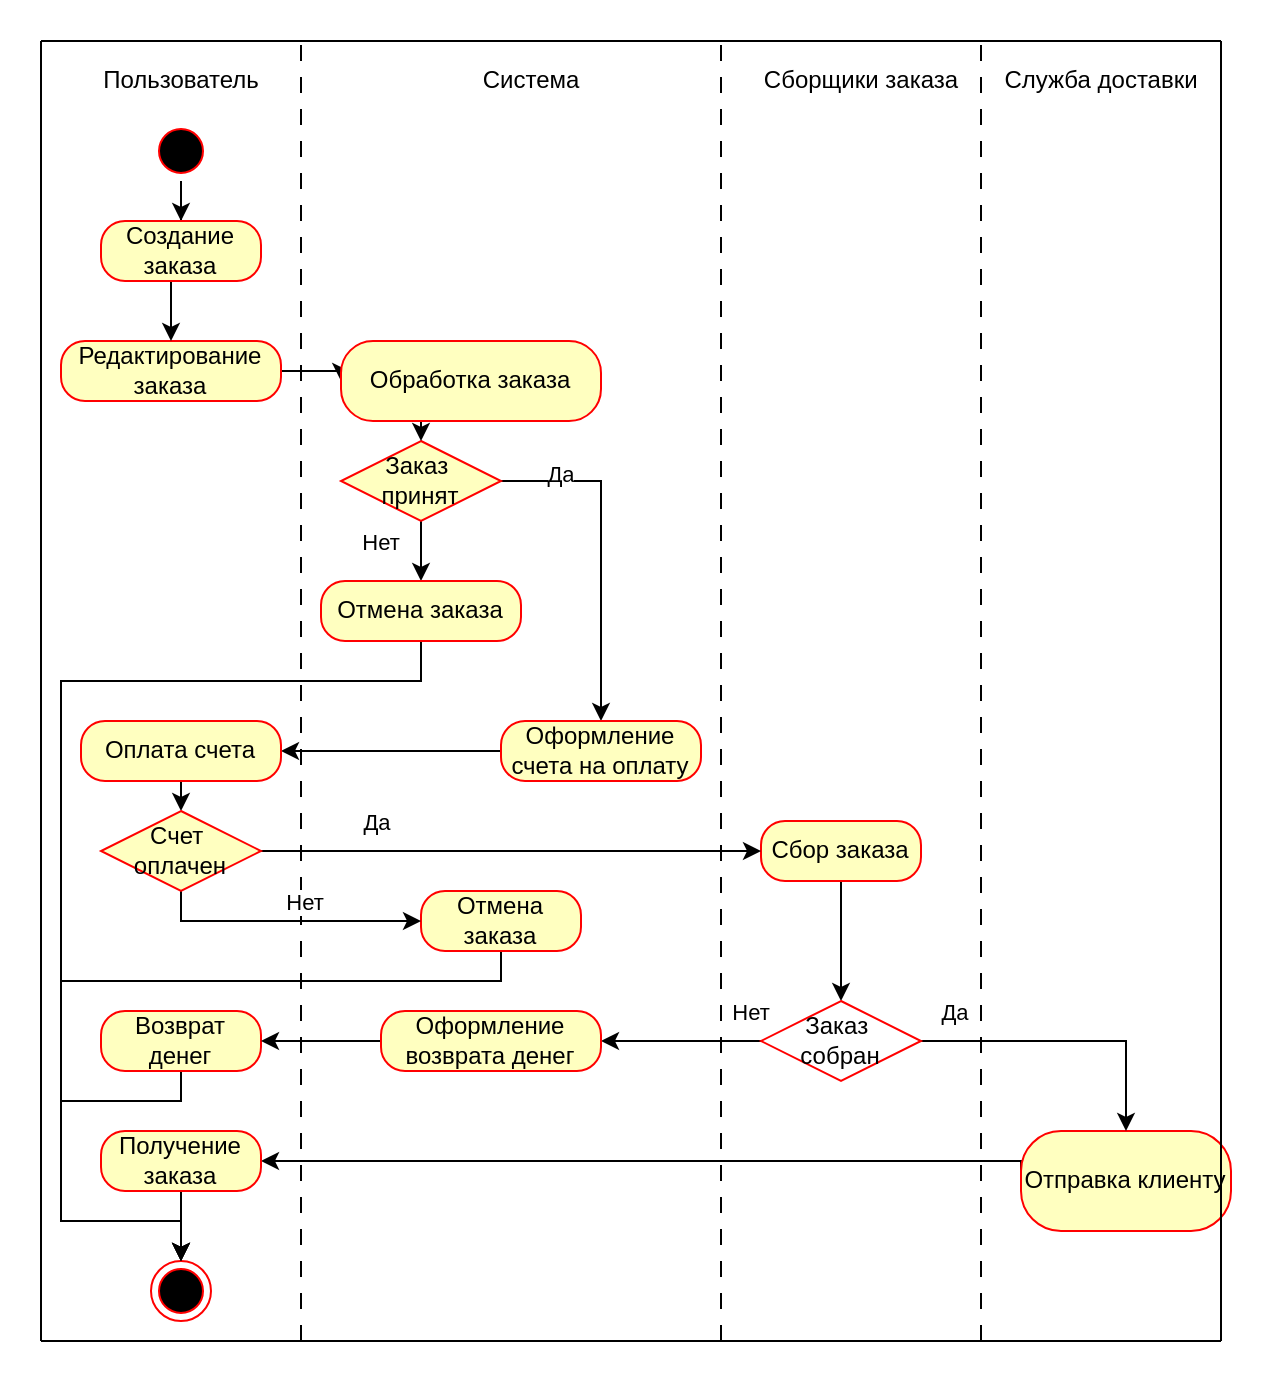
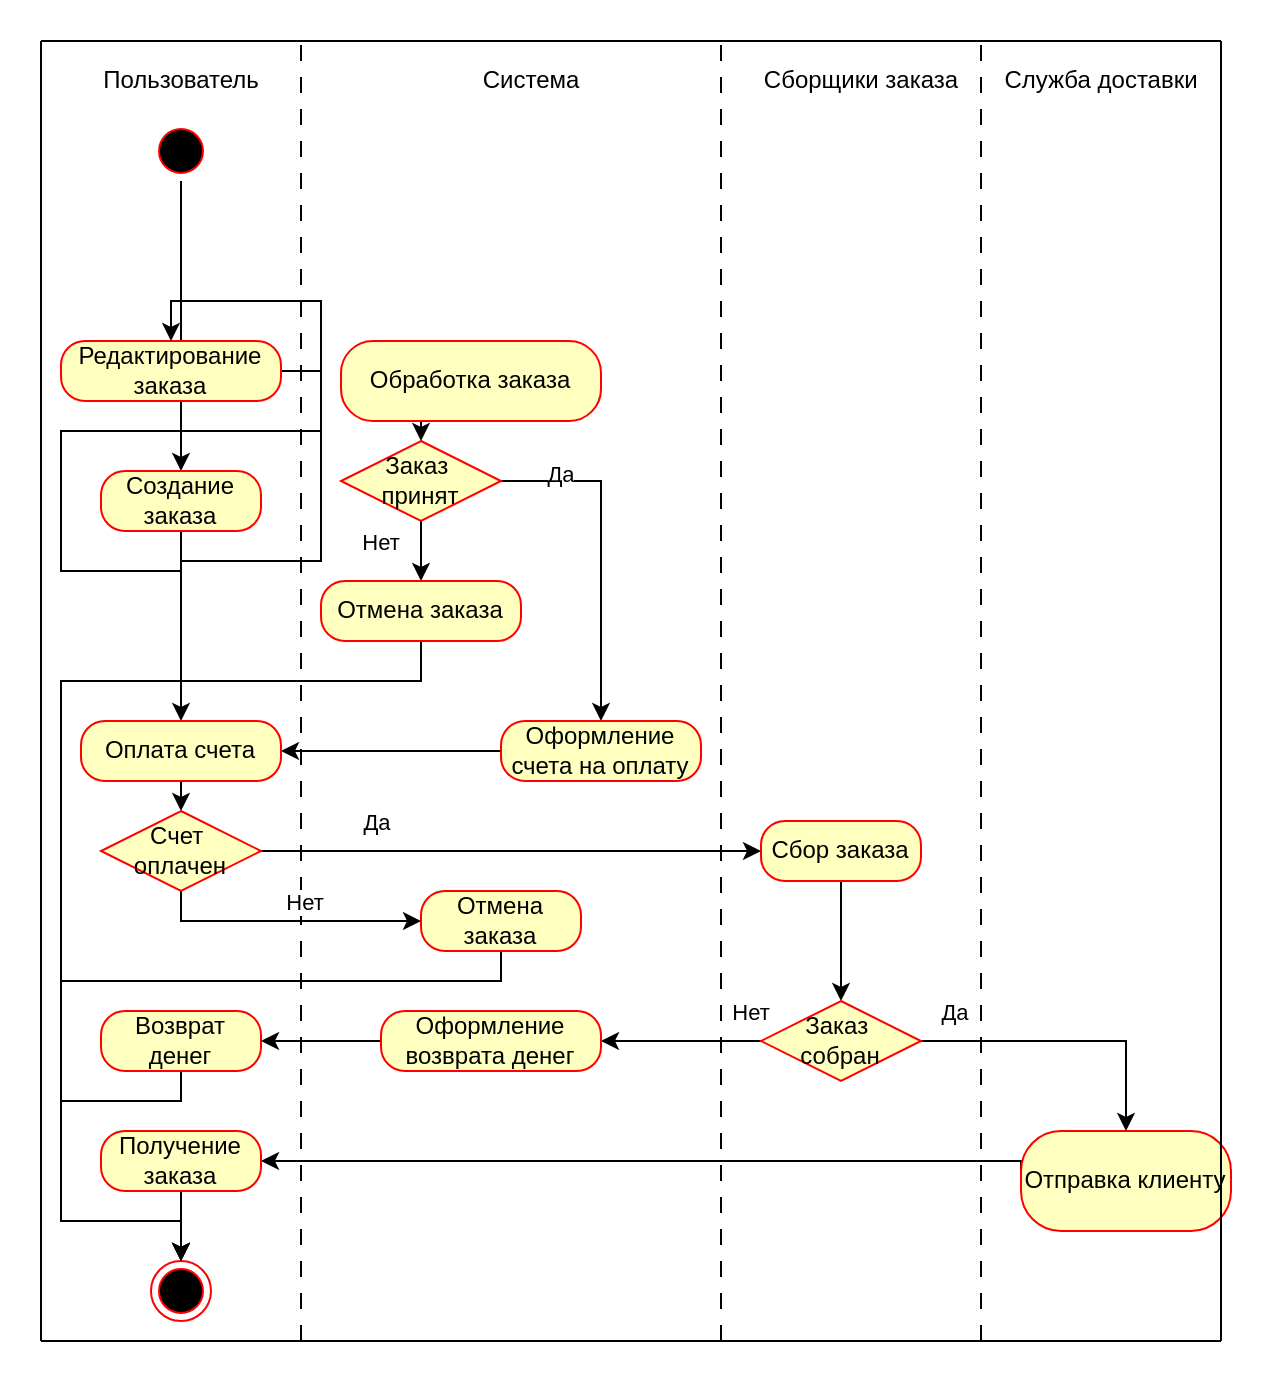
node "Создание заказа": moved (181, 251) -> (181, 501)
edge "Редактирование заказа" -> "Обработка заказа": now "Редактирование заказа" -> "Оплата счета"
node "Заказ собран": fillcolor #ffffff -> #ffffc0
